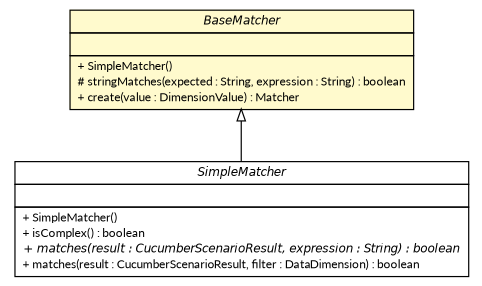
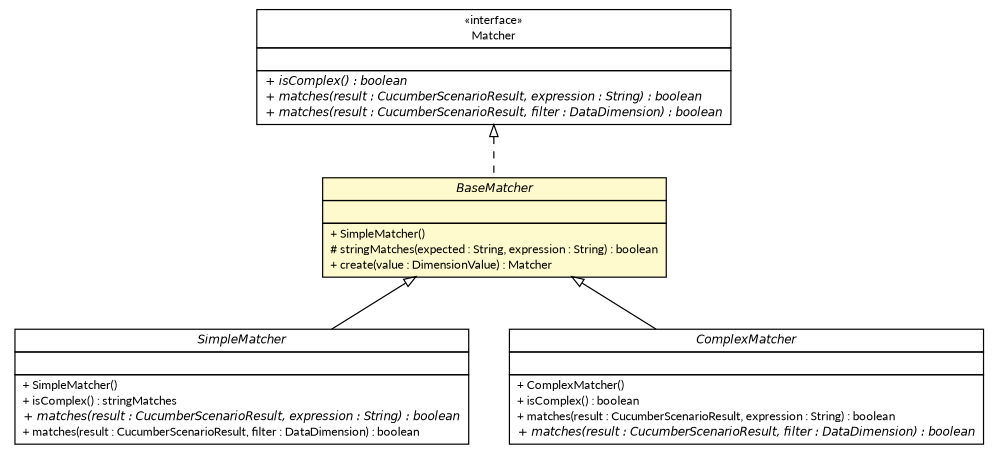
node "Matcher": added
node "SimpleMatcher": text "+ isComplex() : boolean" -> "+ isComplex() : stringMatches"
node "ComplexMatcher": added
